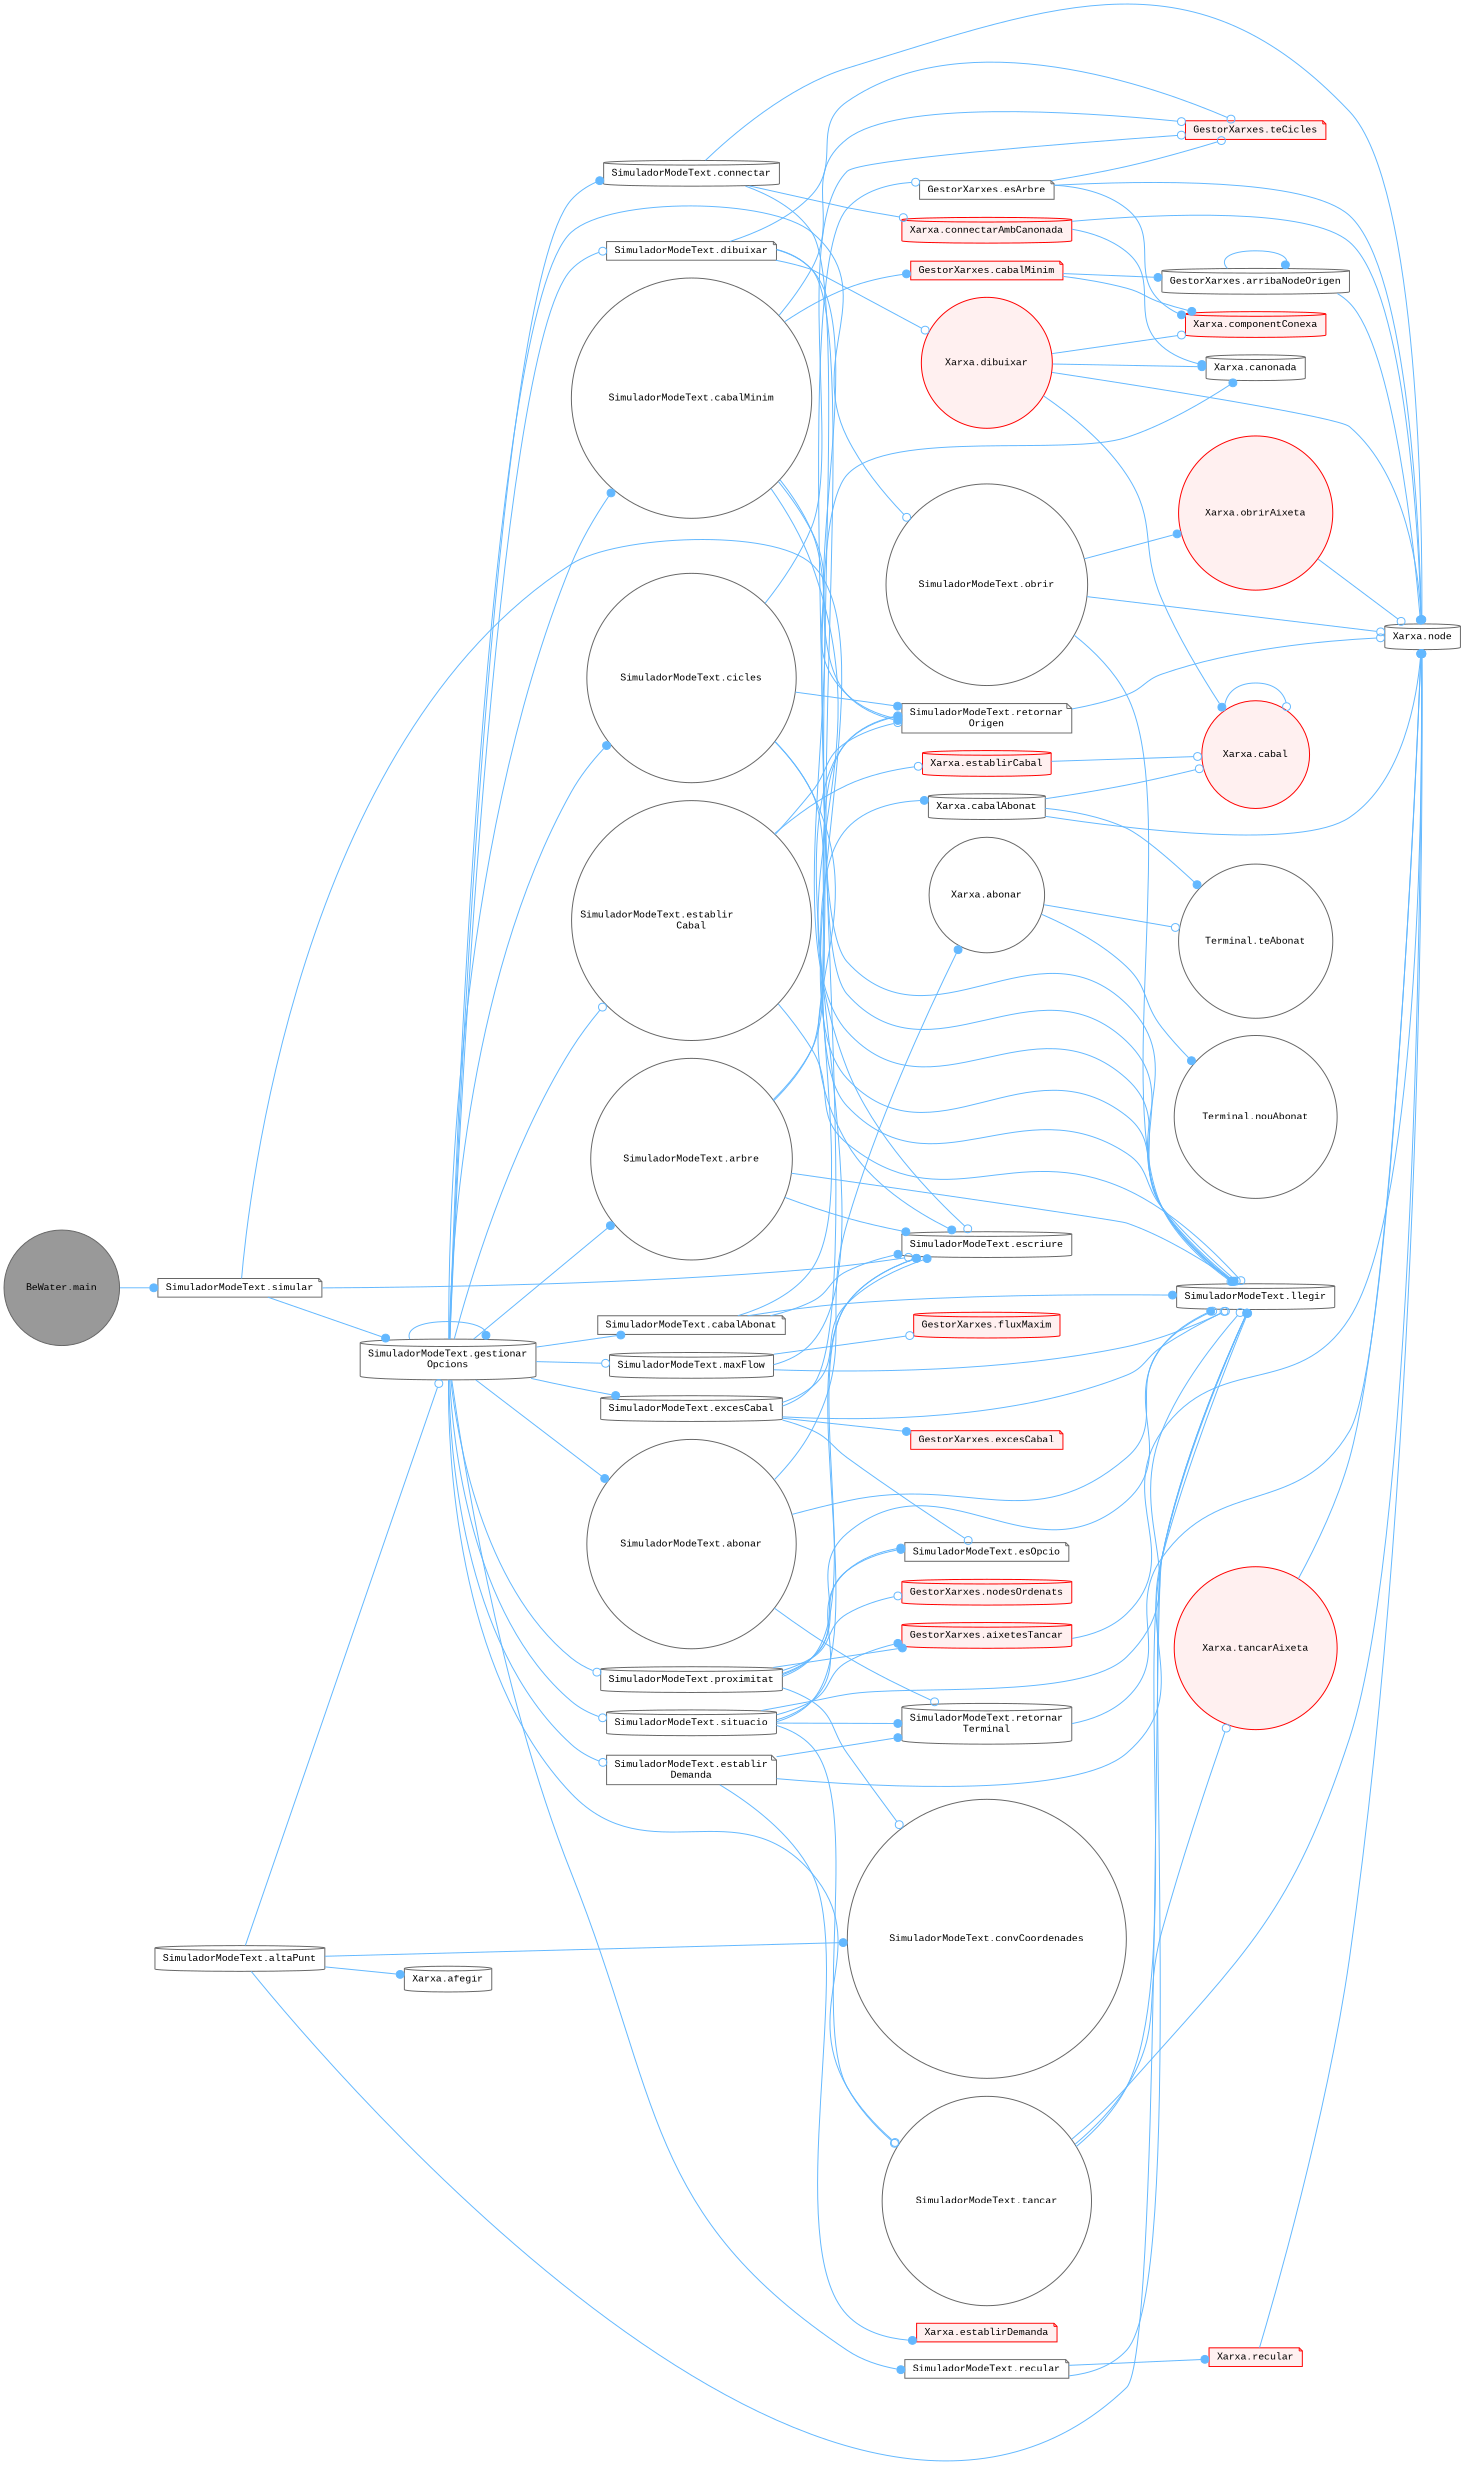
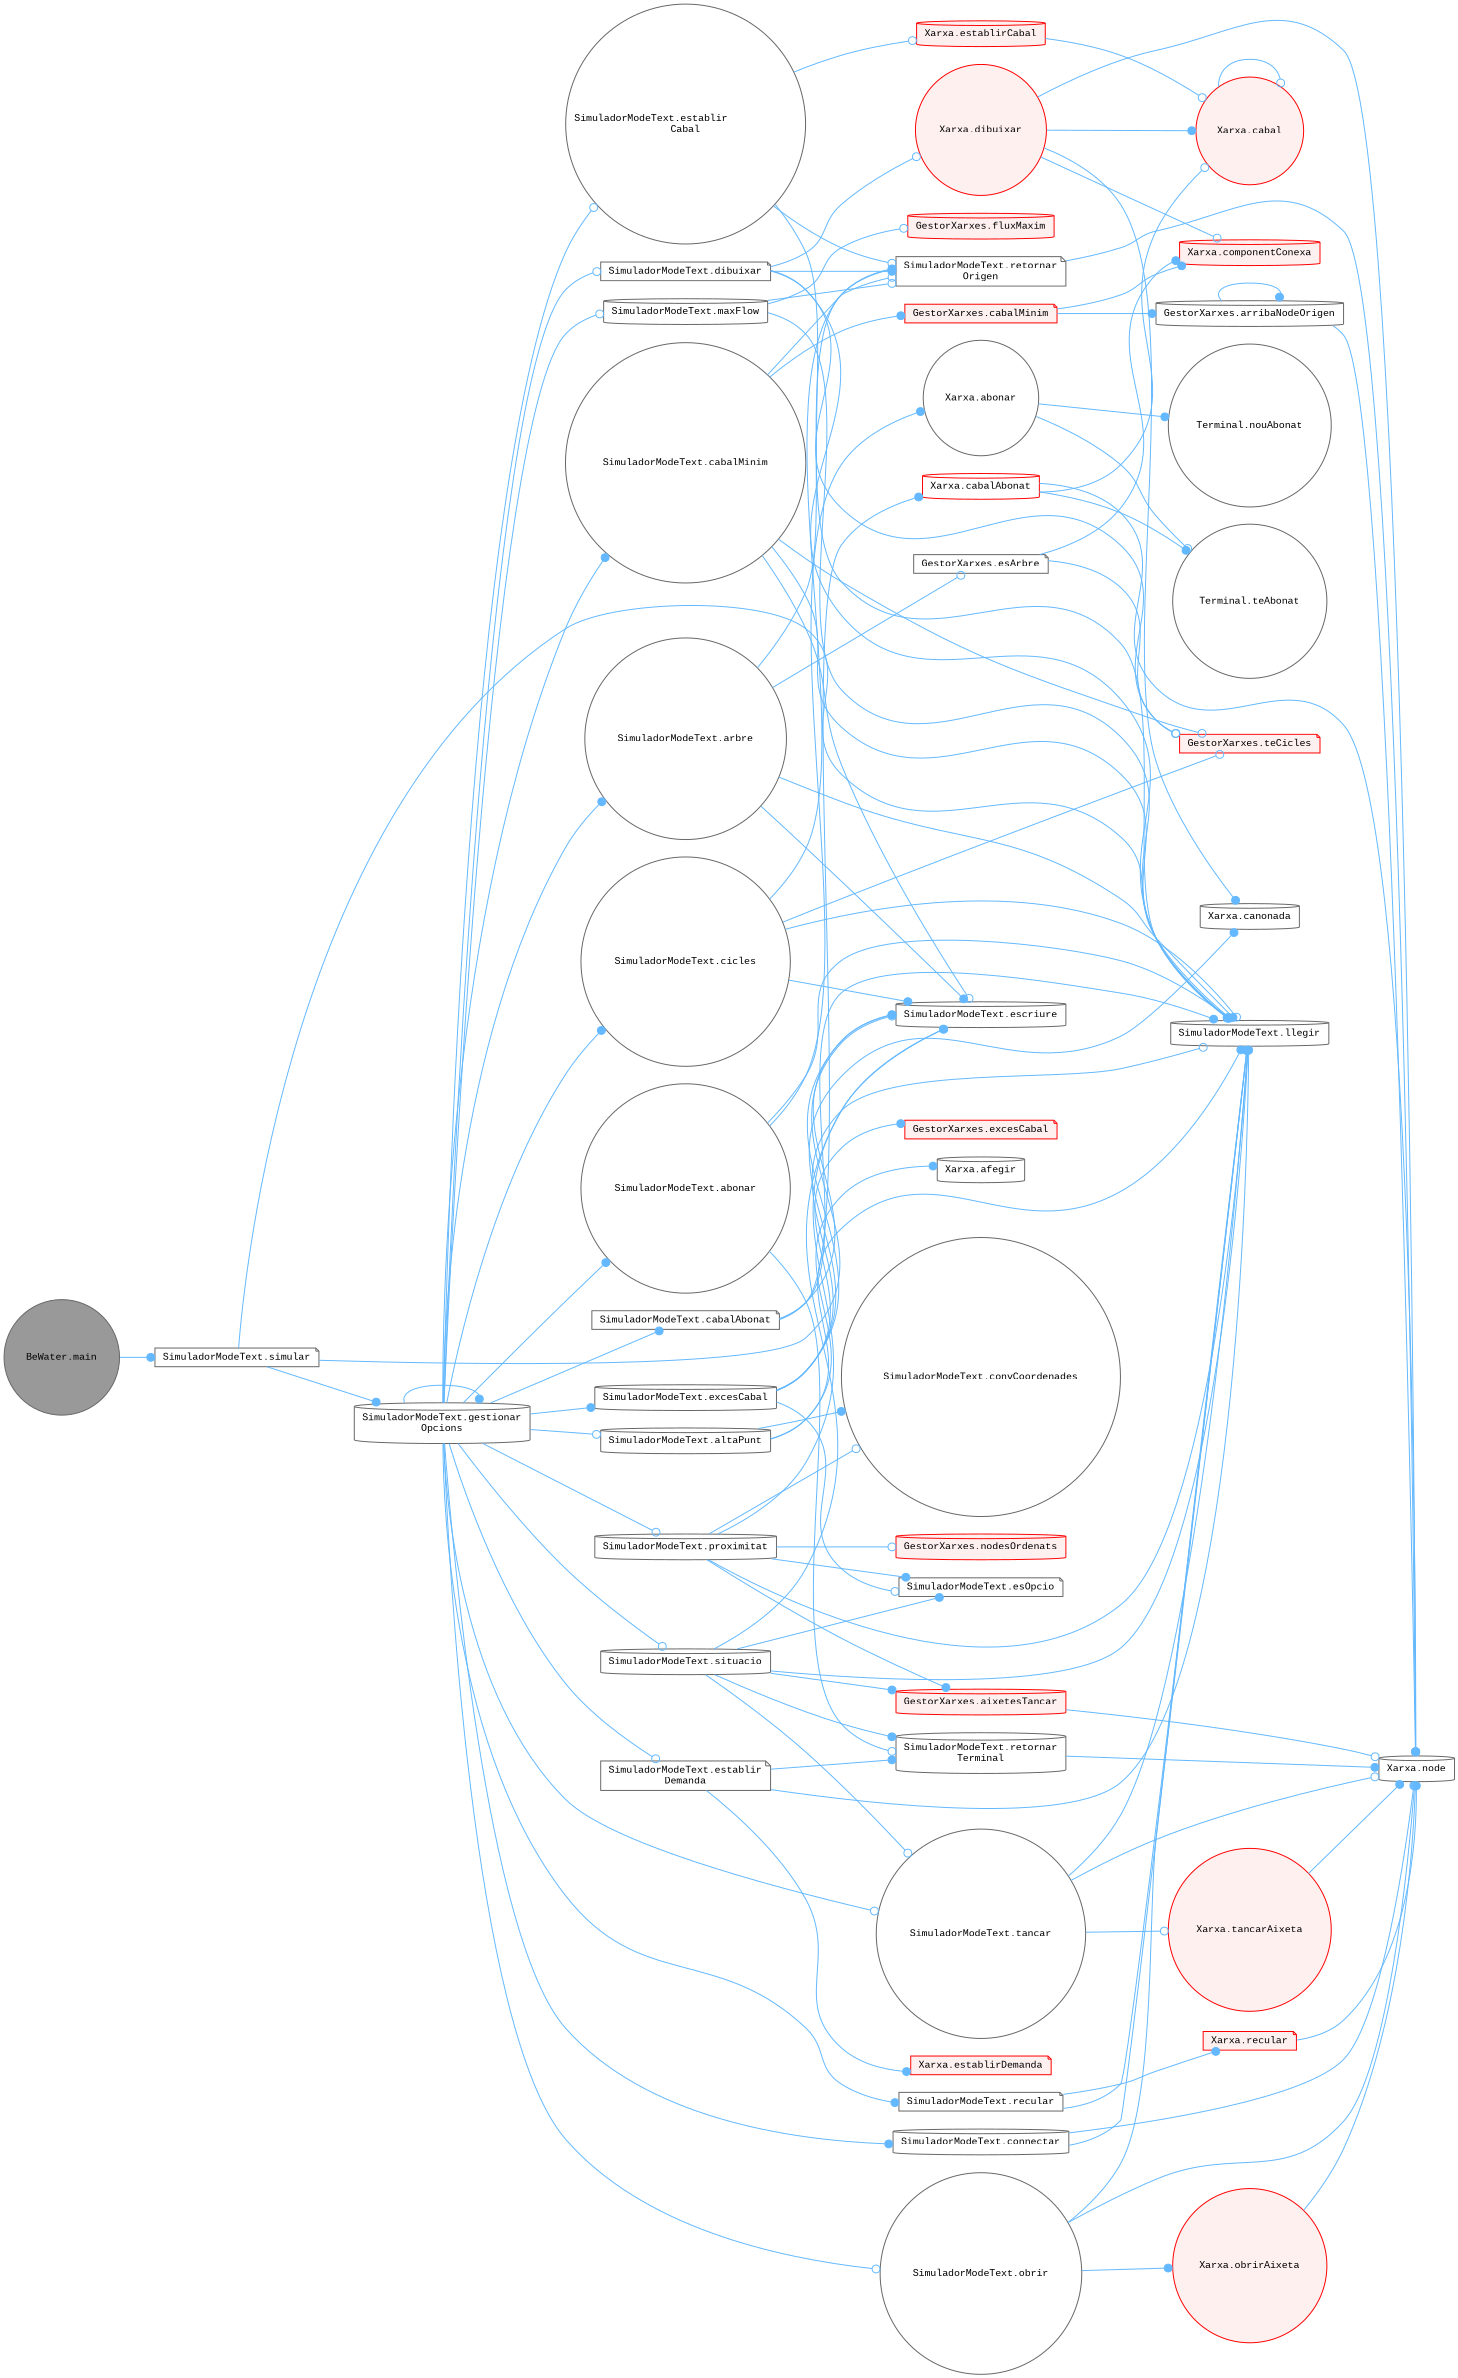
node "Xarxa.connectarAmbCanonada": removed
edge "GestorXarxes.esArbre" -> "Xarxa.node": removed
node "Xarxa.cabalAbonat": color grey40 -> red
edge "SimuladorModeText.altaPunt" -> "SimuladorModeText.gestionar Opcions": reversed
